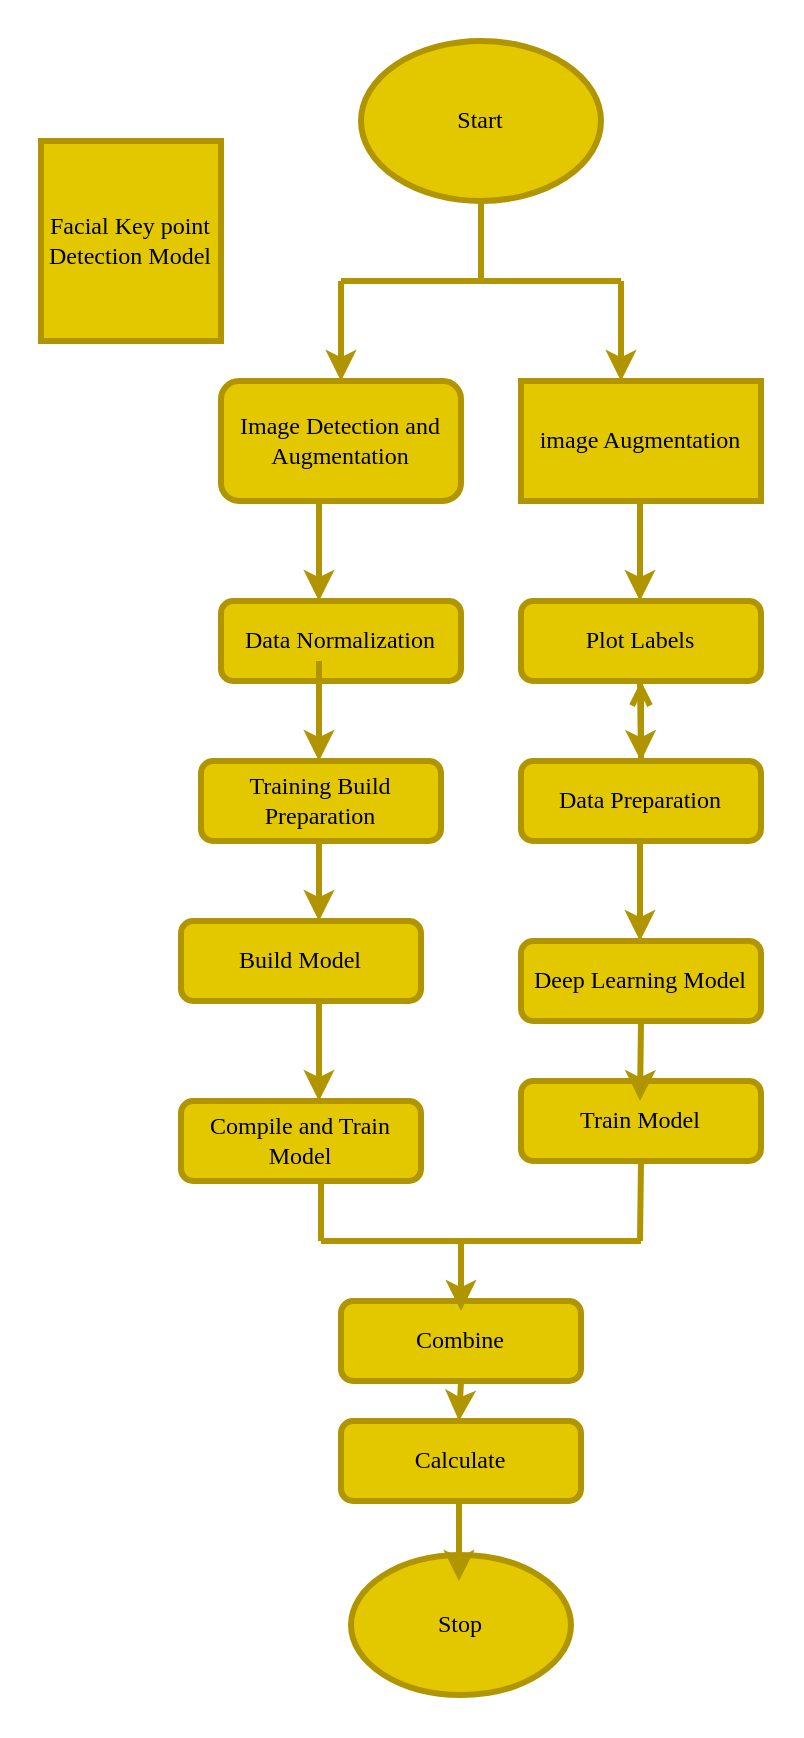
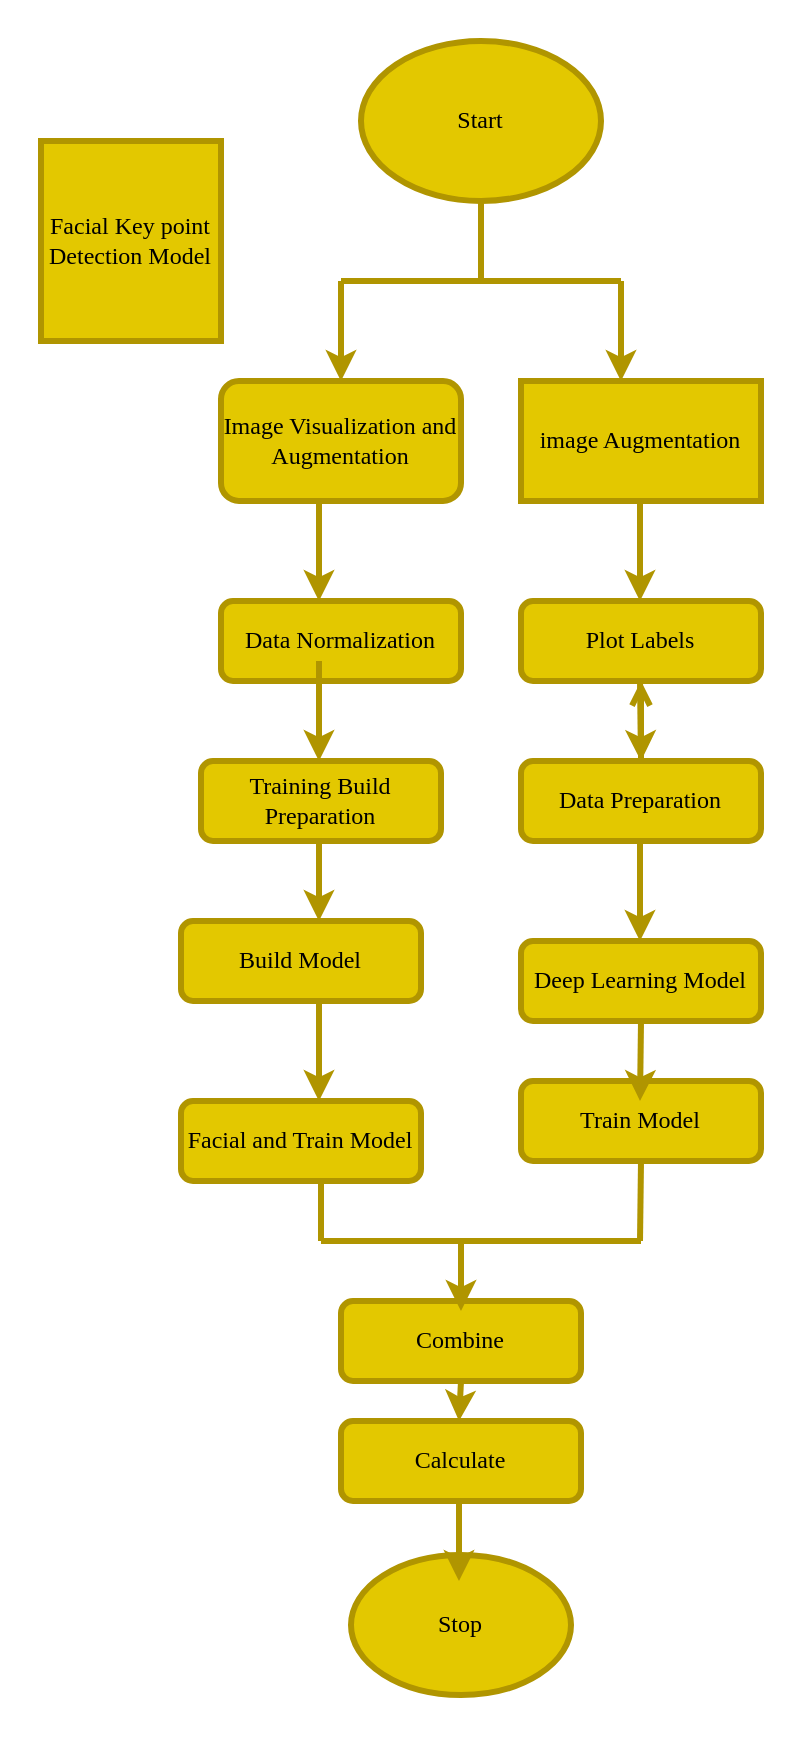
node "Image Detection and Augmentation": label "Image Detection and Augmentation" -> "Image Visualization and Augmentation"
node "Compile and Train Model": label "Compile and Train Model" -> "Facial and Train Model"
